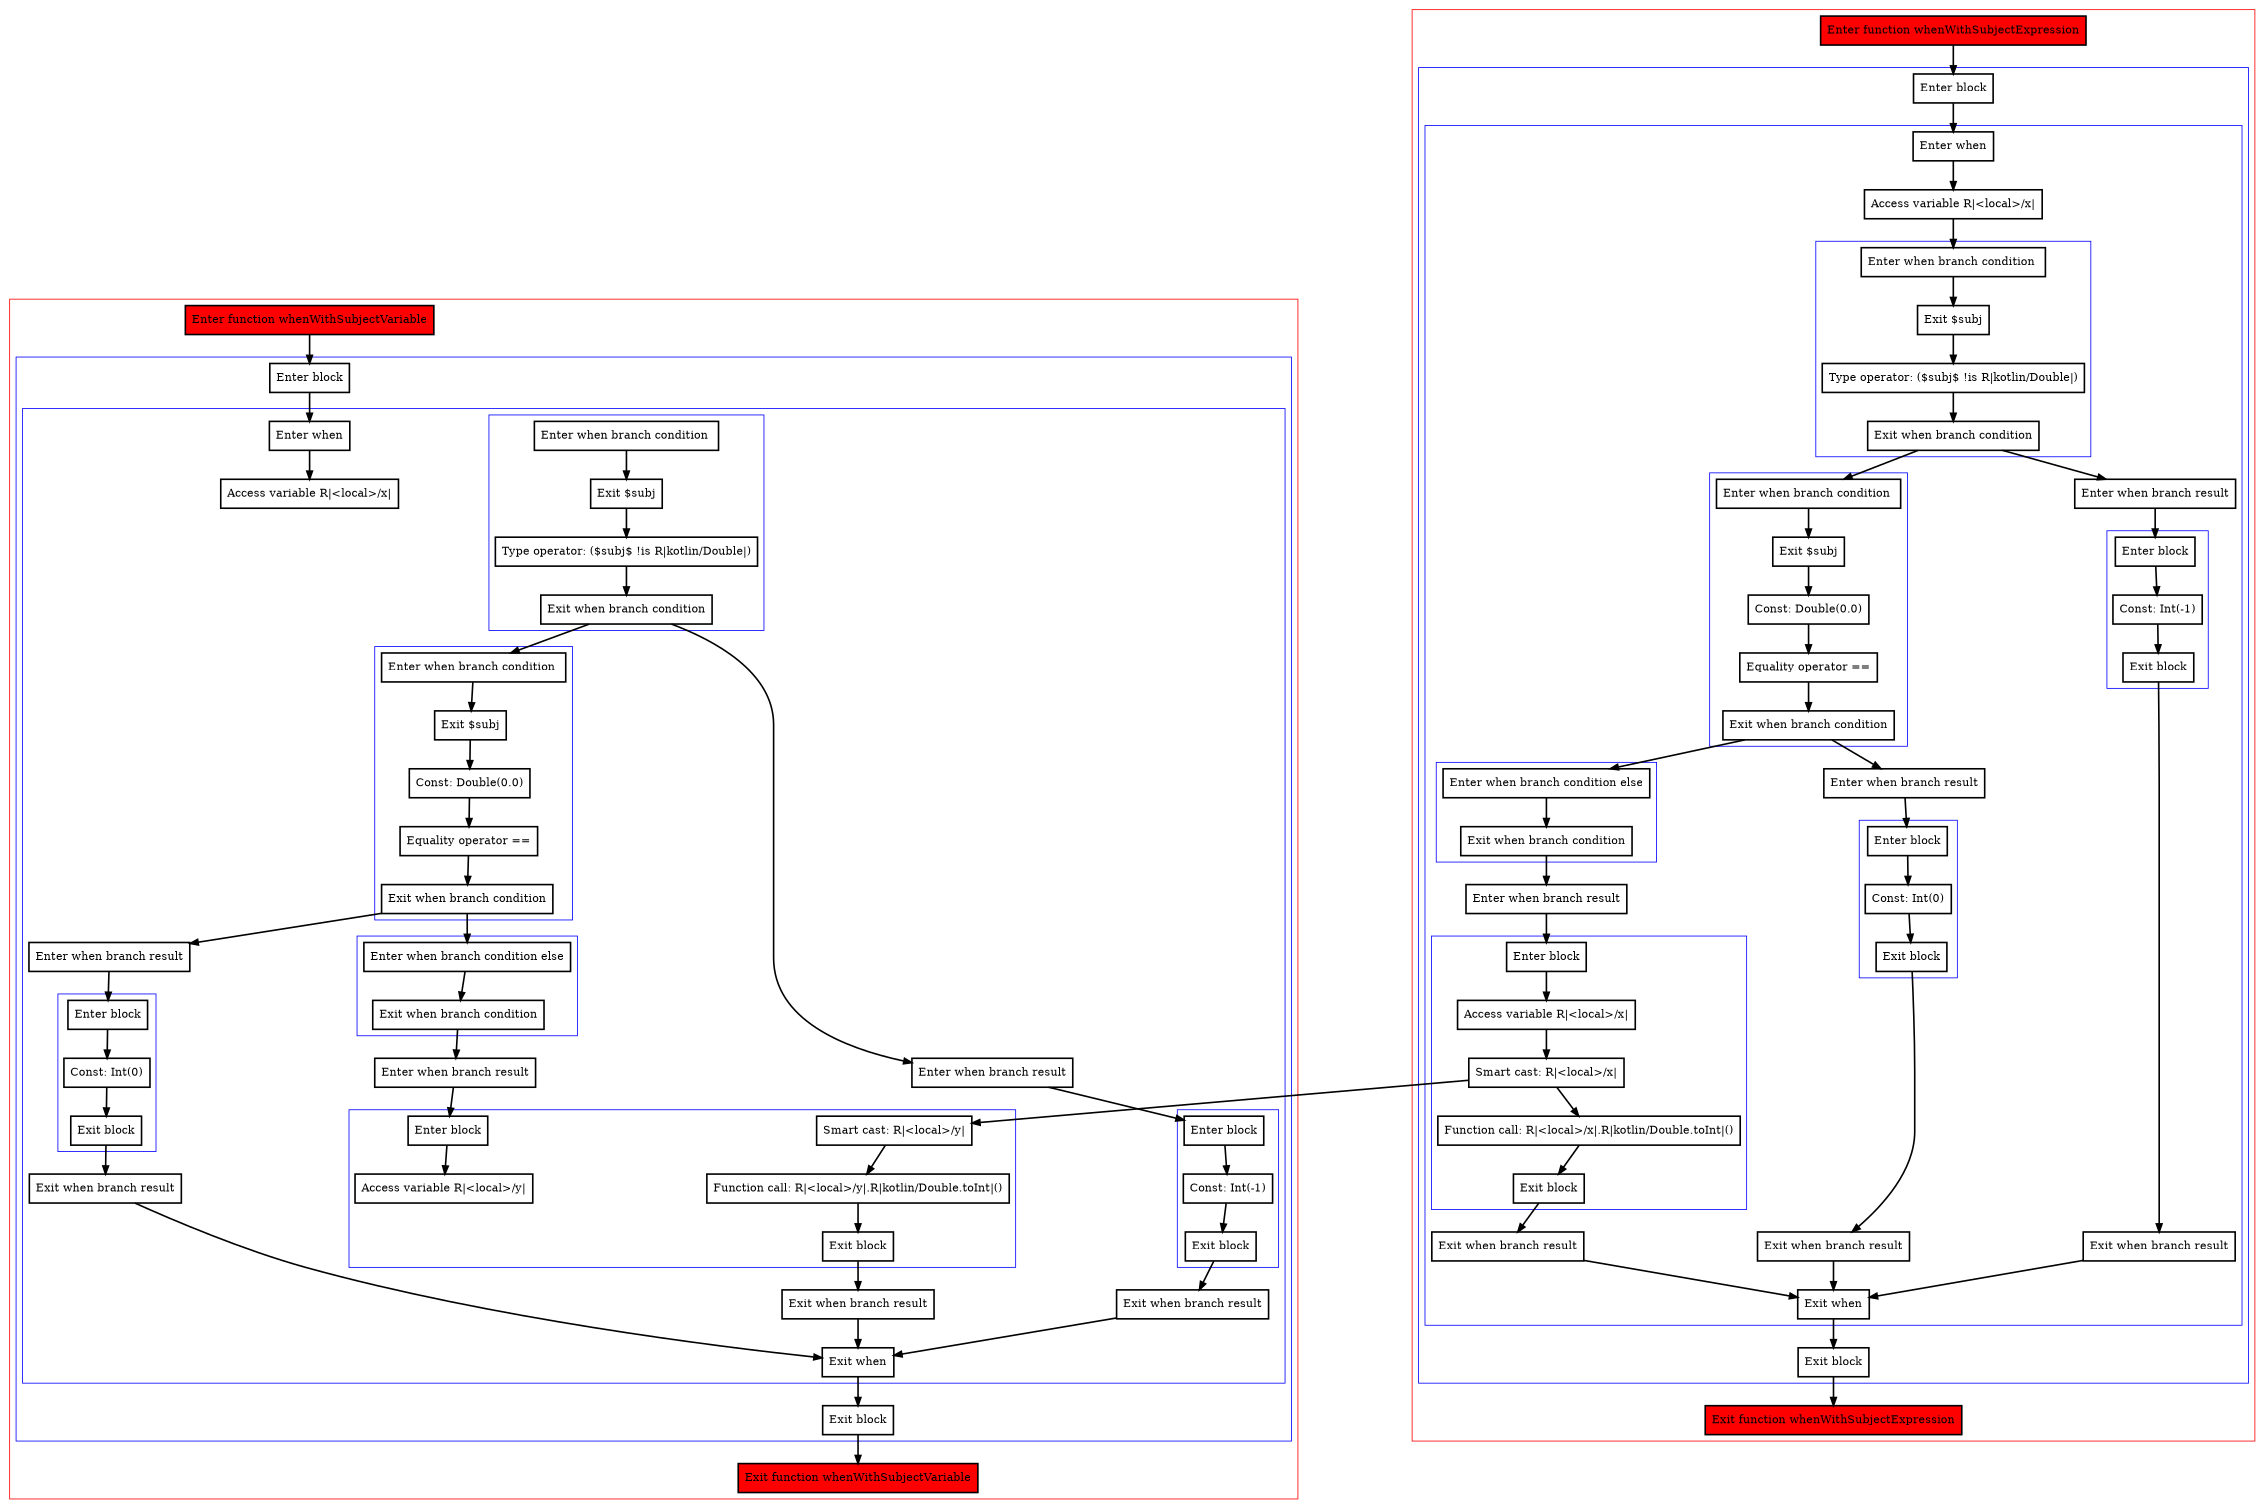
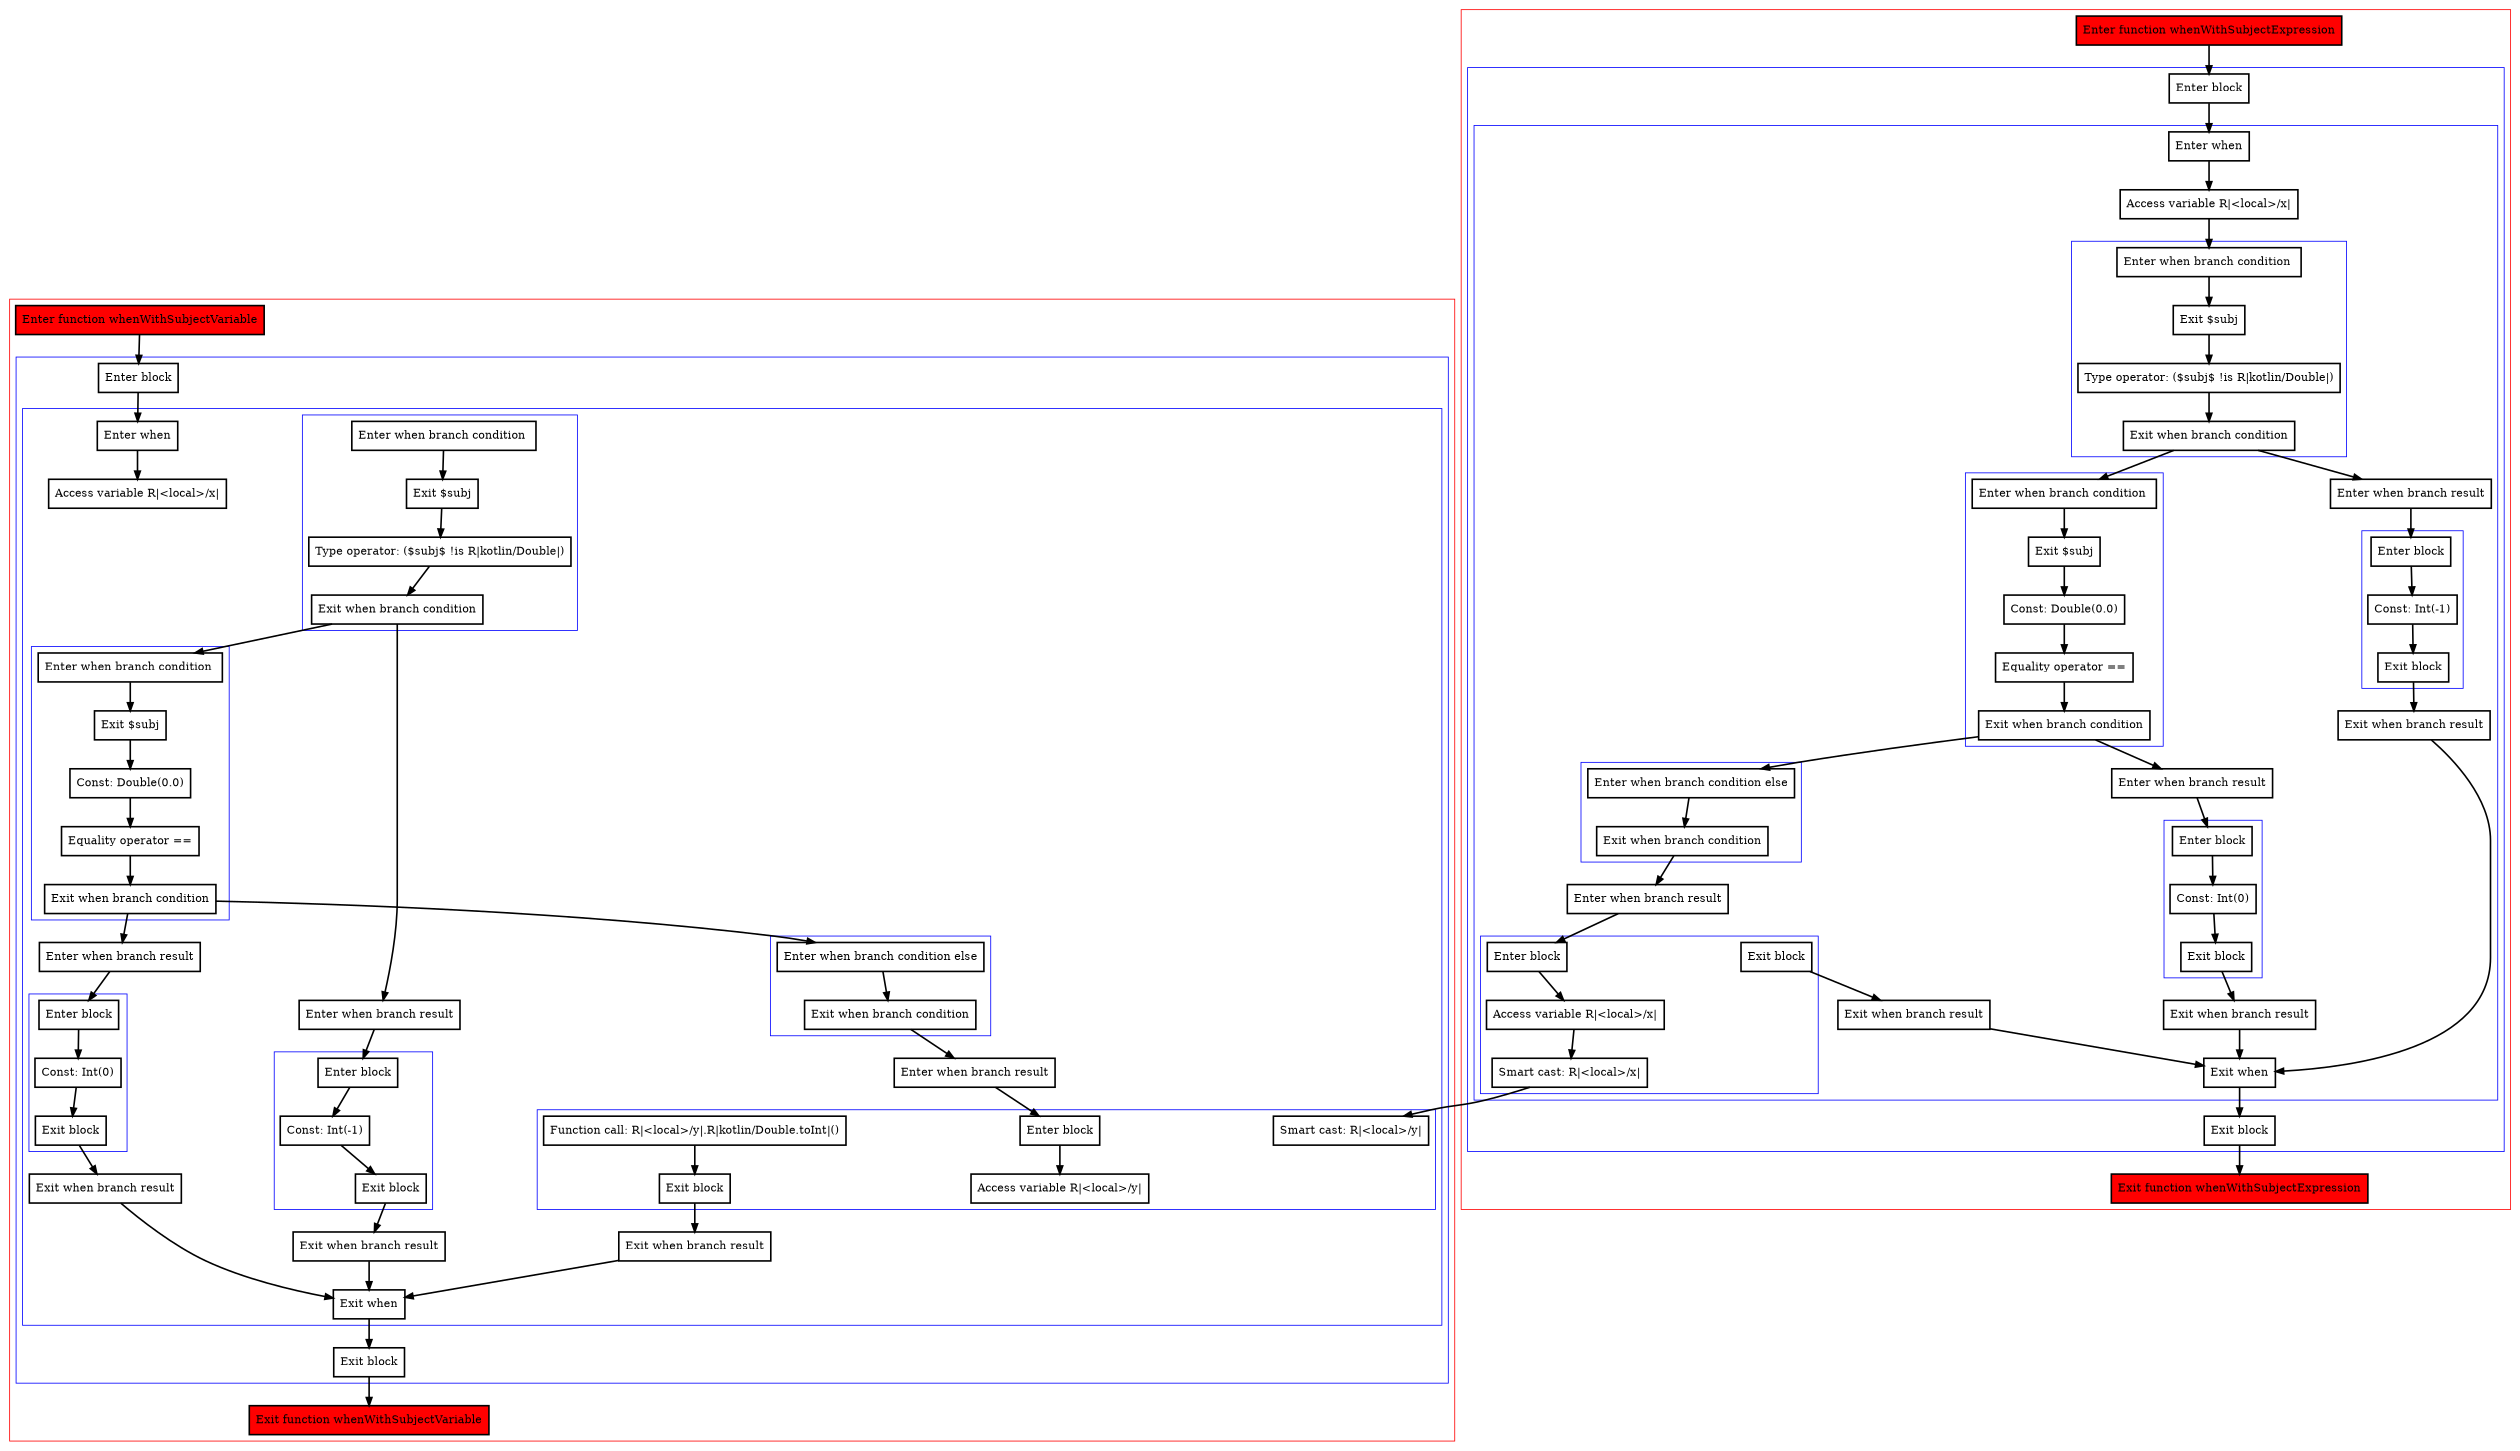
node "Function call: R|<local>/x|.R|kotlin/Double.toInt|()": removed
edge "Smart cast: R|<local>/y|" -> "Function call: R|<local>/y|.R|kotlin/Double.toInt|()": removed
